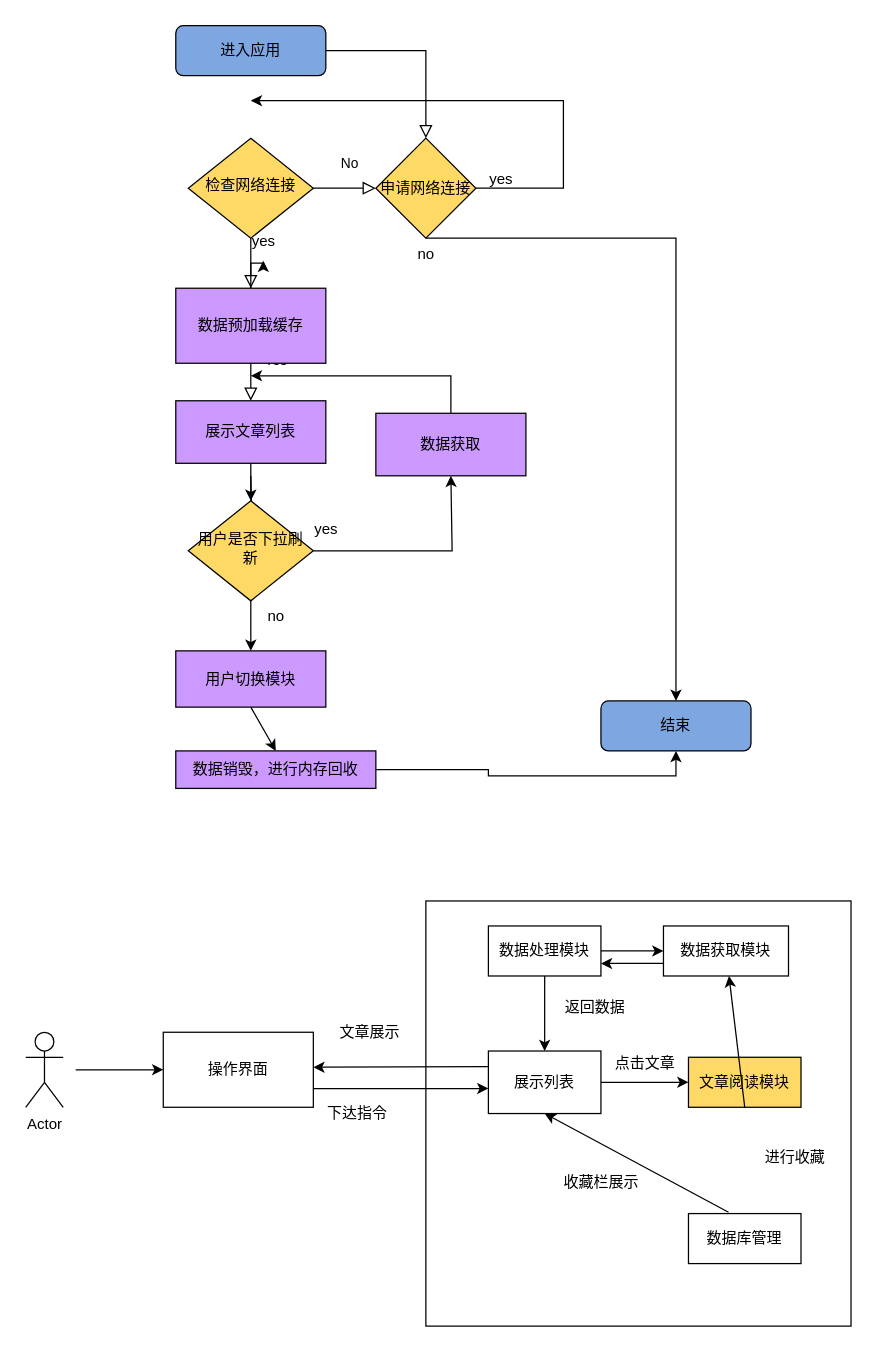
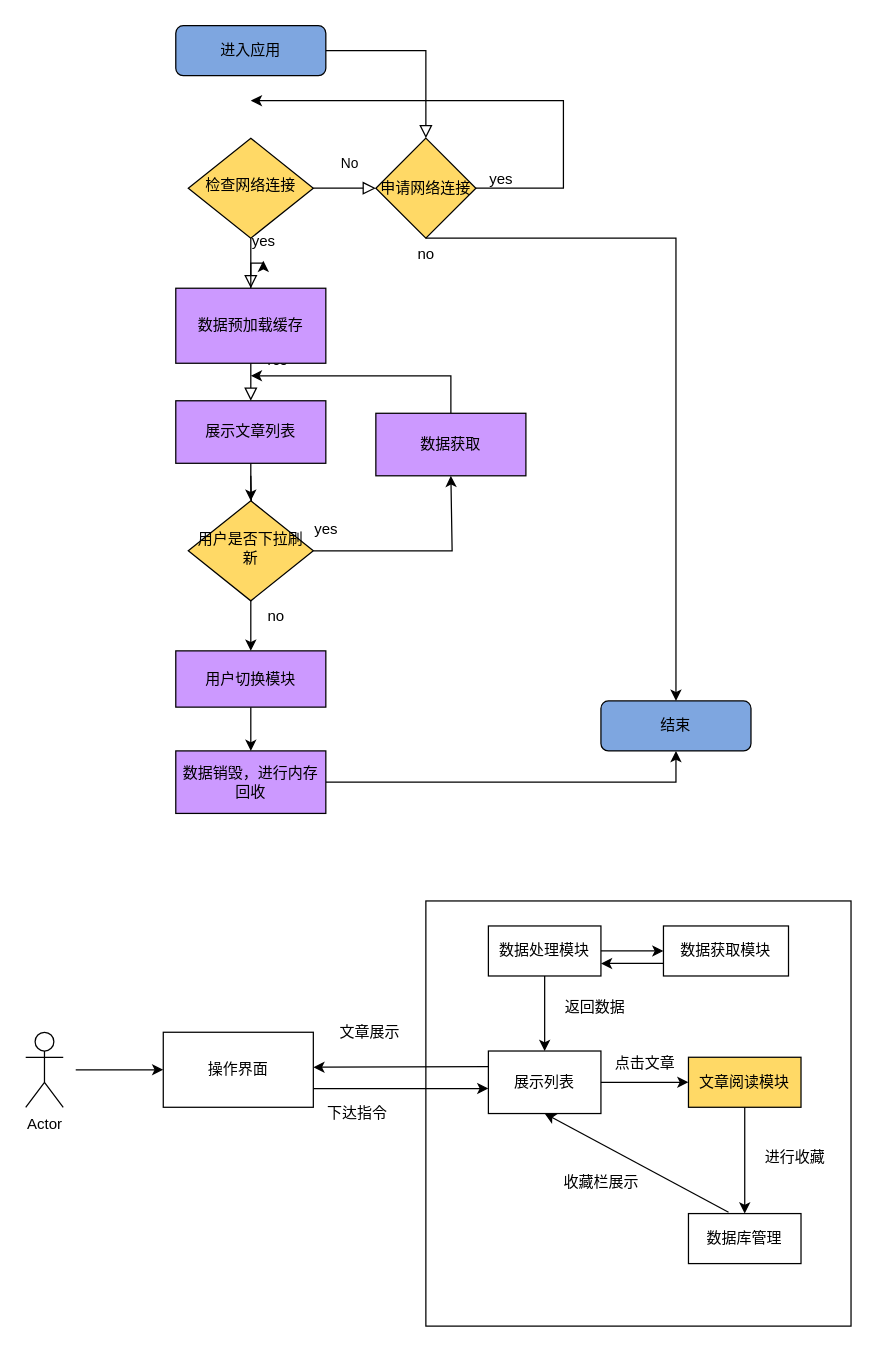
node "数据销毁，进行内存回收": size 200x38 -> 150x63
edge "文章阅读模块" -> "数据获取模块": now "文章阅读模块" -> "数据库管理"
